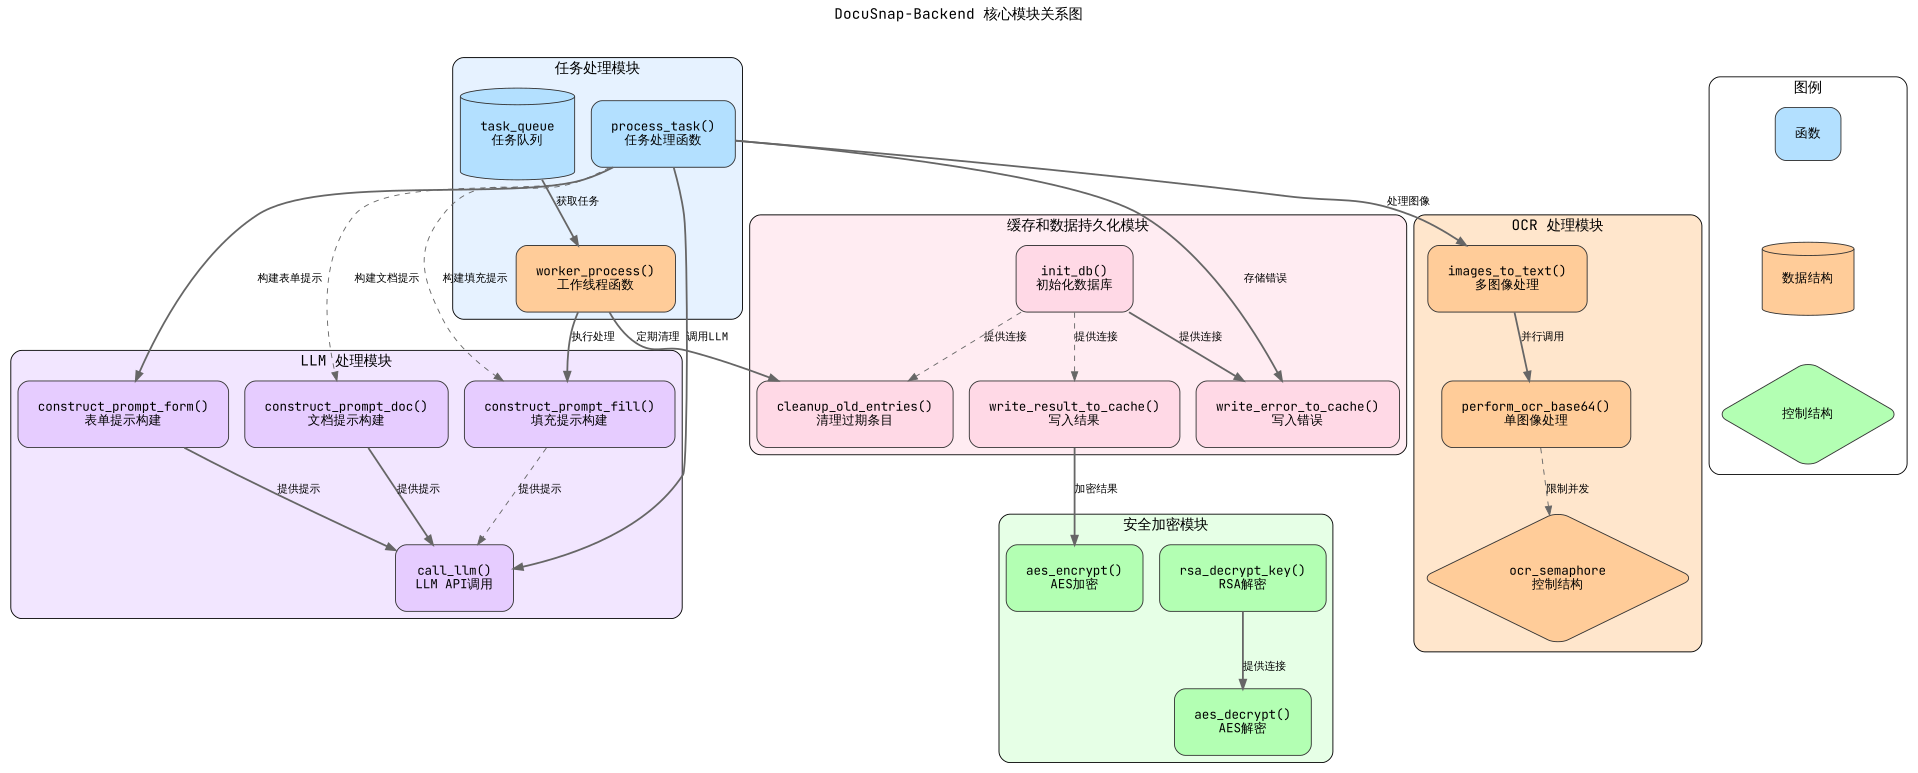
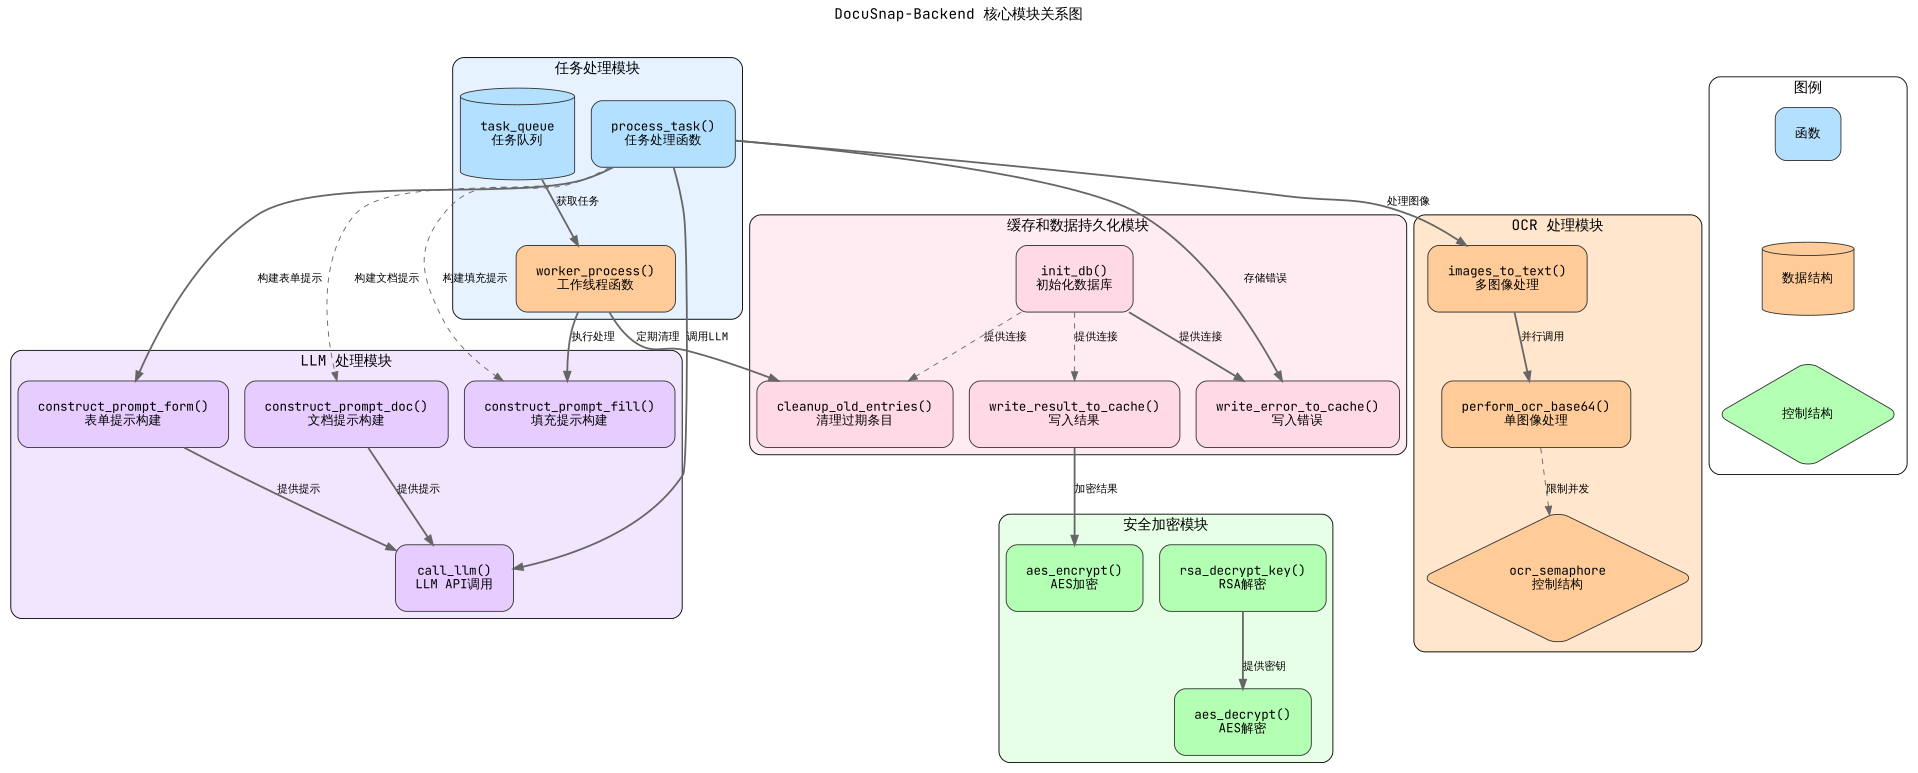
edge "construct_prompt_fill() 填充提示构建" -> "call_llm() LLM API调用": removed, label "提供提示"
edge "rsa_decrypt_key() RSA解密" -> "aes_decrypt() AES解密": label "提供连接" -> "提供密钥"
